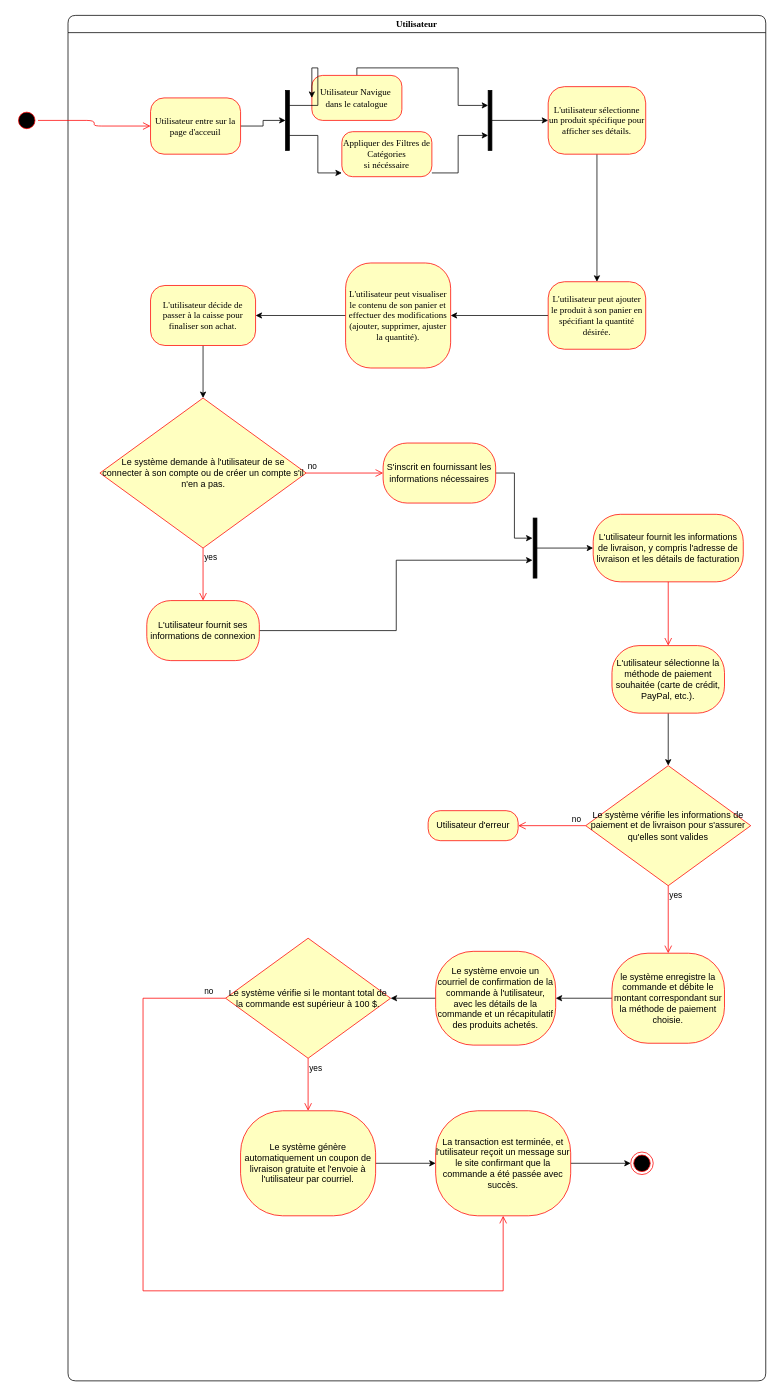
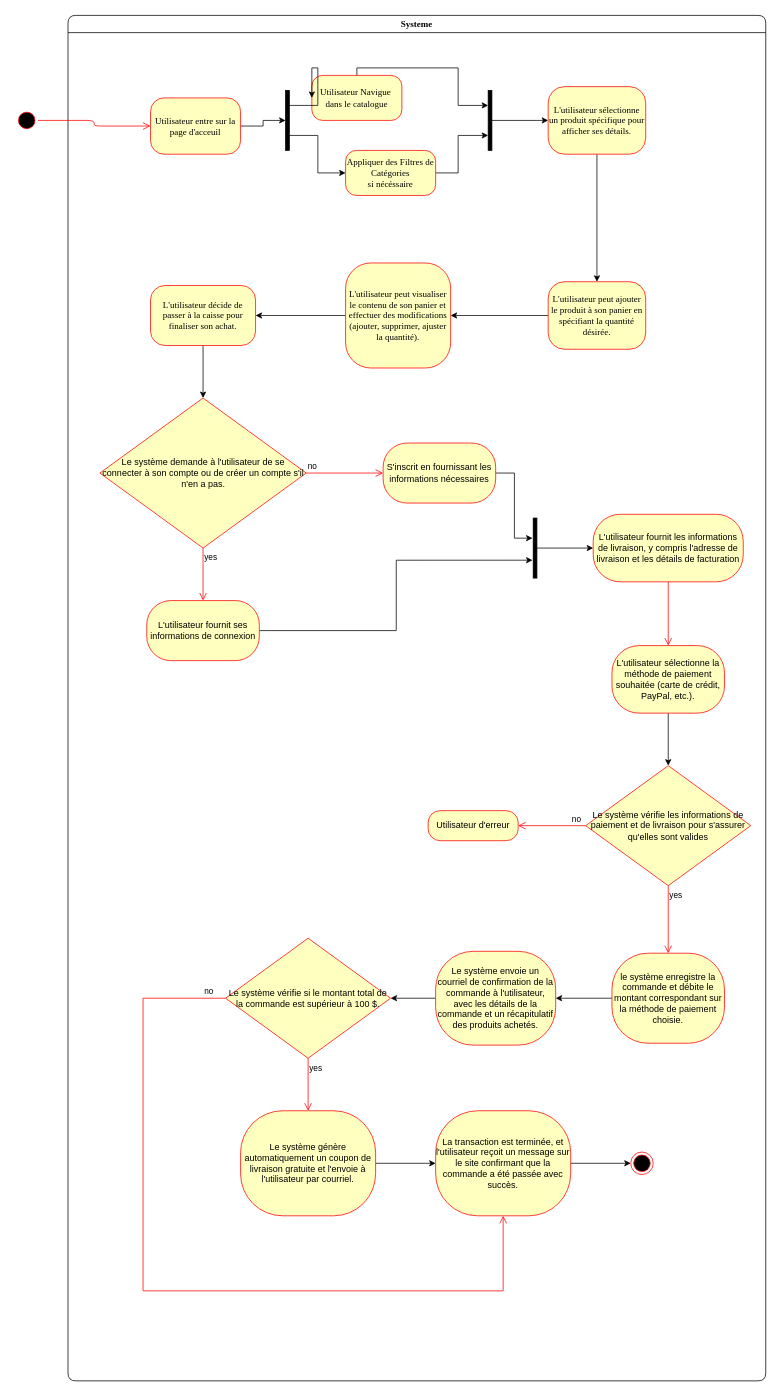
node "Utilisateur": label "Utilisateur" -> "Systeme"
node "Appliquer des Filtres de Catégories si nécéssaire": moved (387, 154) -> (390, 173)
